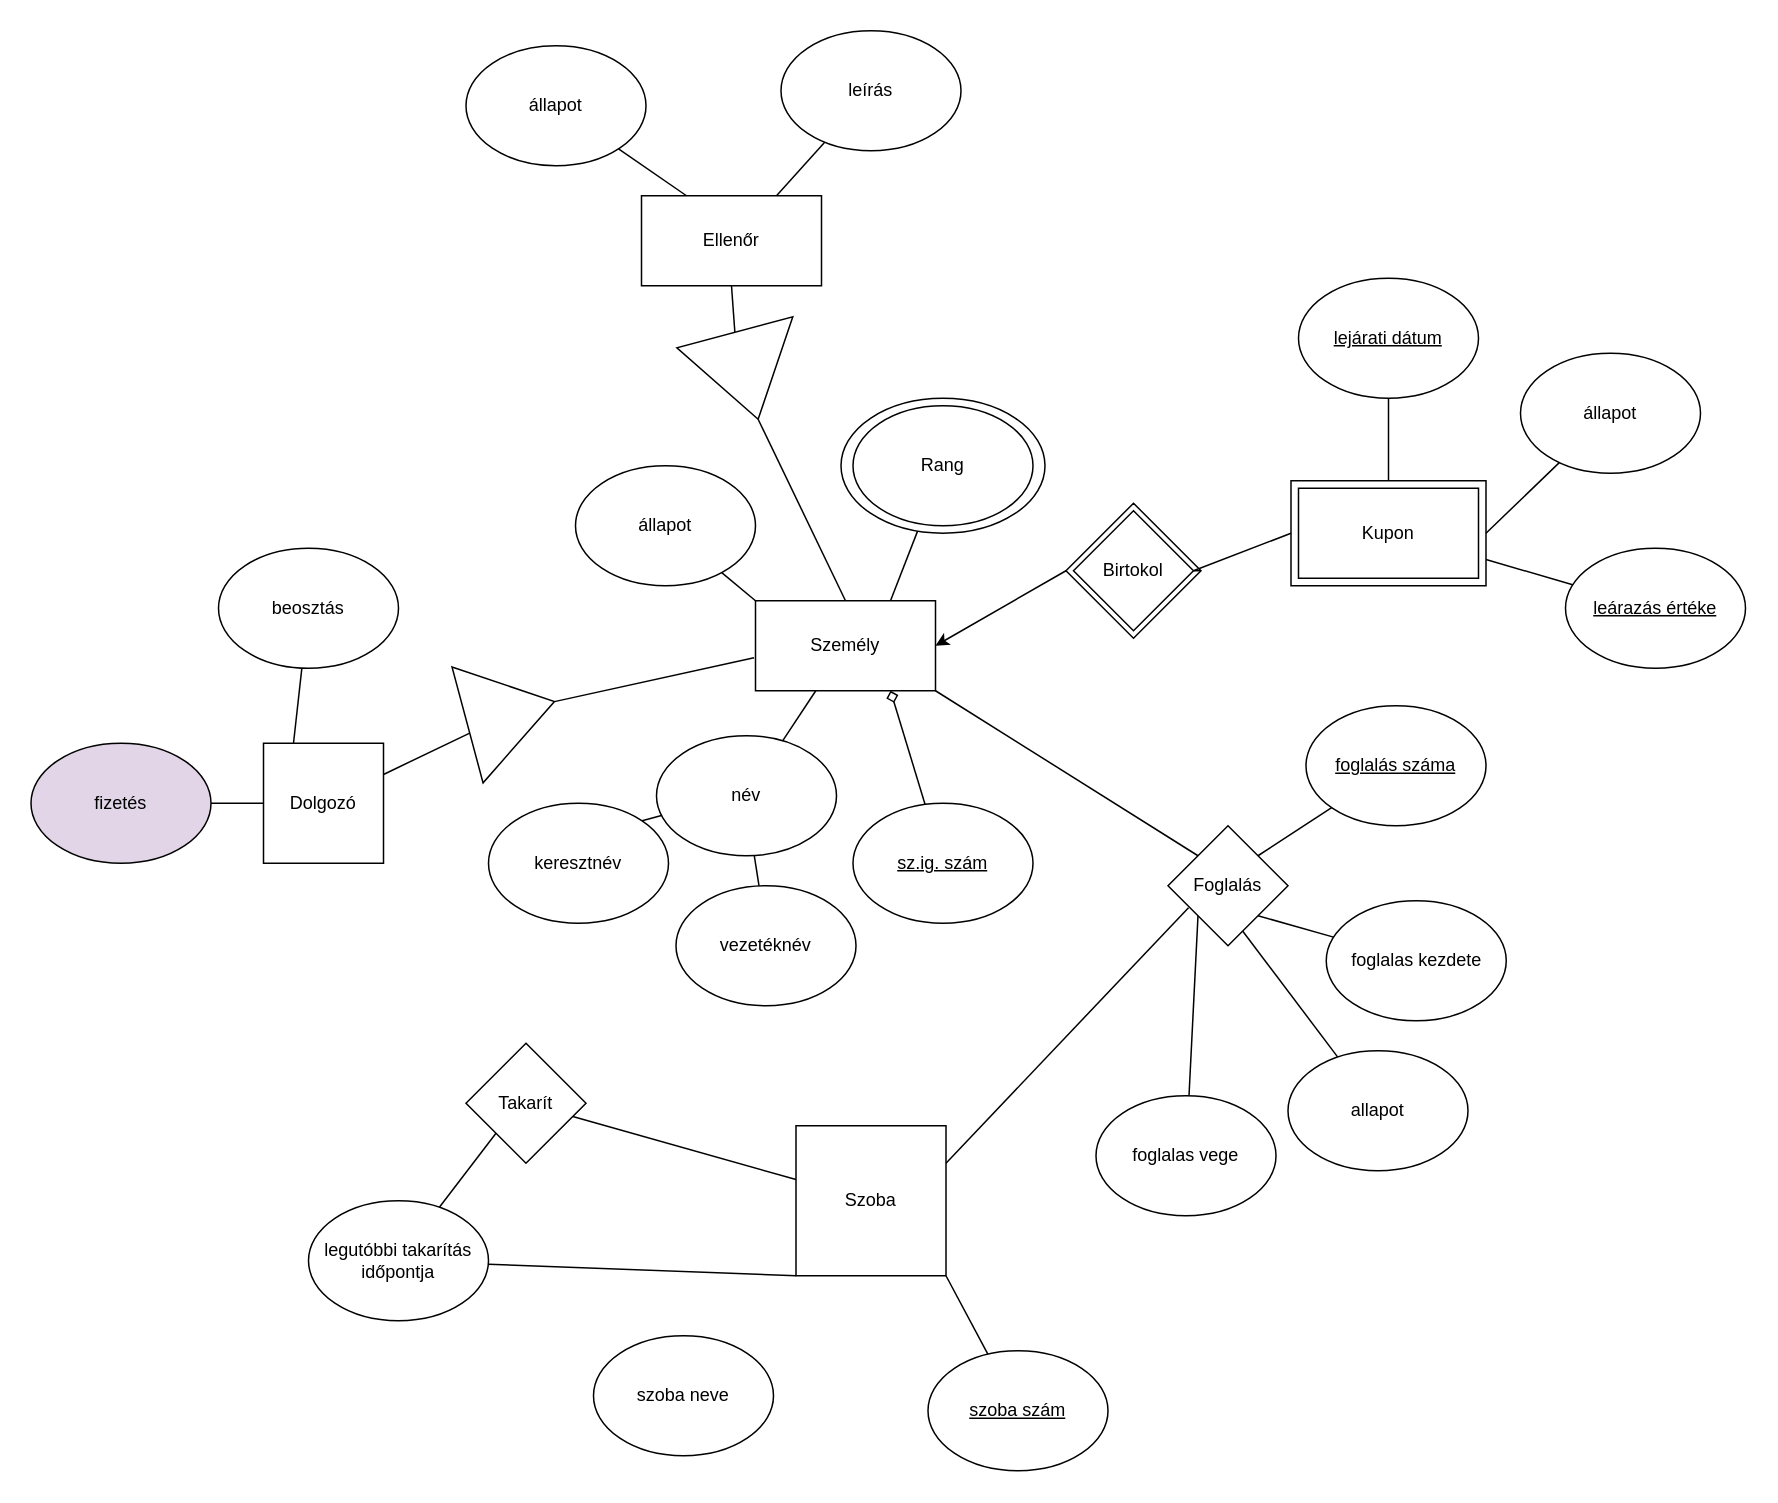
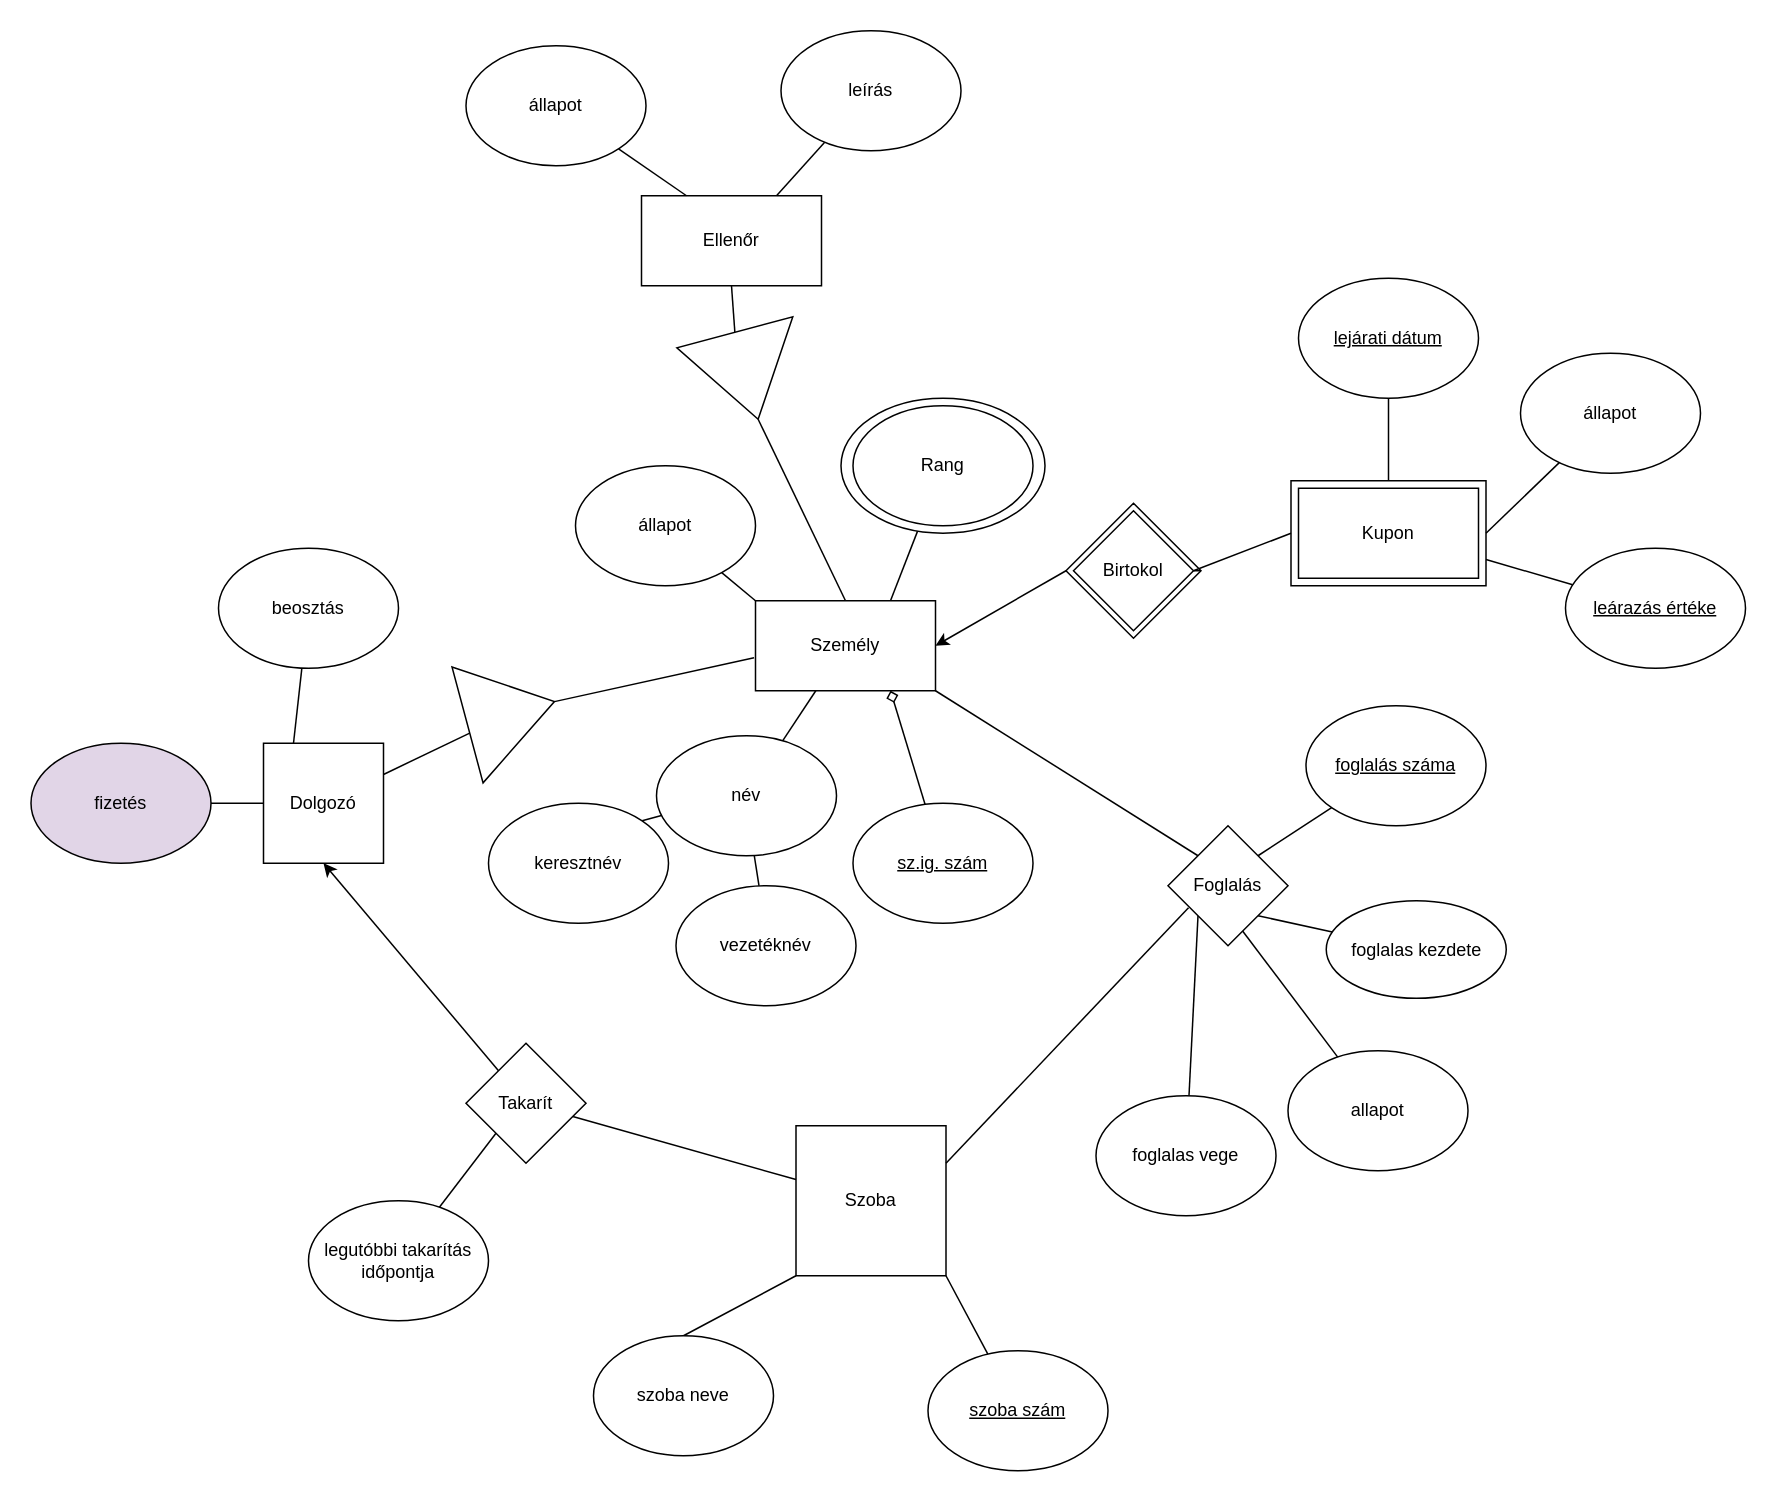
node "foglalas kezdete": size 180x120 -> 180x98
edge "Takarít" -> "Dolgozó": added
edge "Szoba" -- "legutóbbi takarítás időpontja": now "Szoba" -- "szoba neve"
